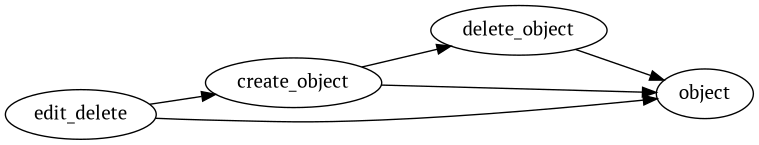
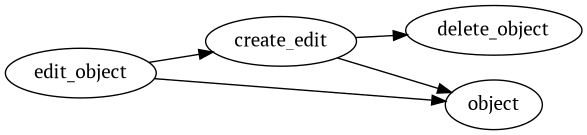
edge "delete_object" -> "object": removed
node "create_object": label "create_object" -> "create_edit"
node "edit_delete": label "edit_delete" -> "edit_object"
